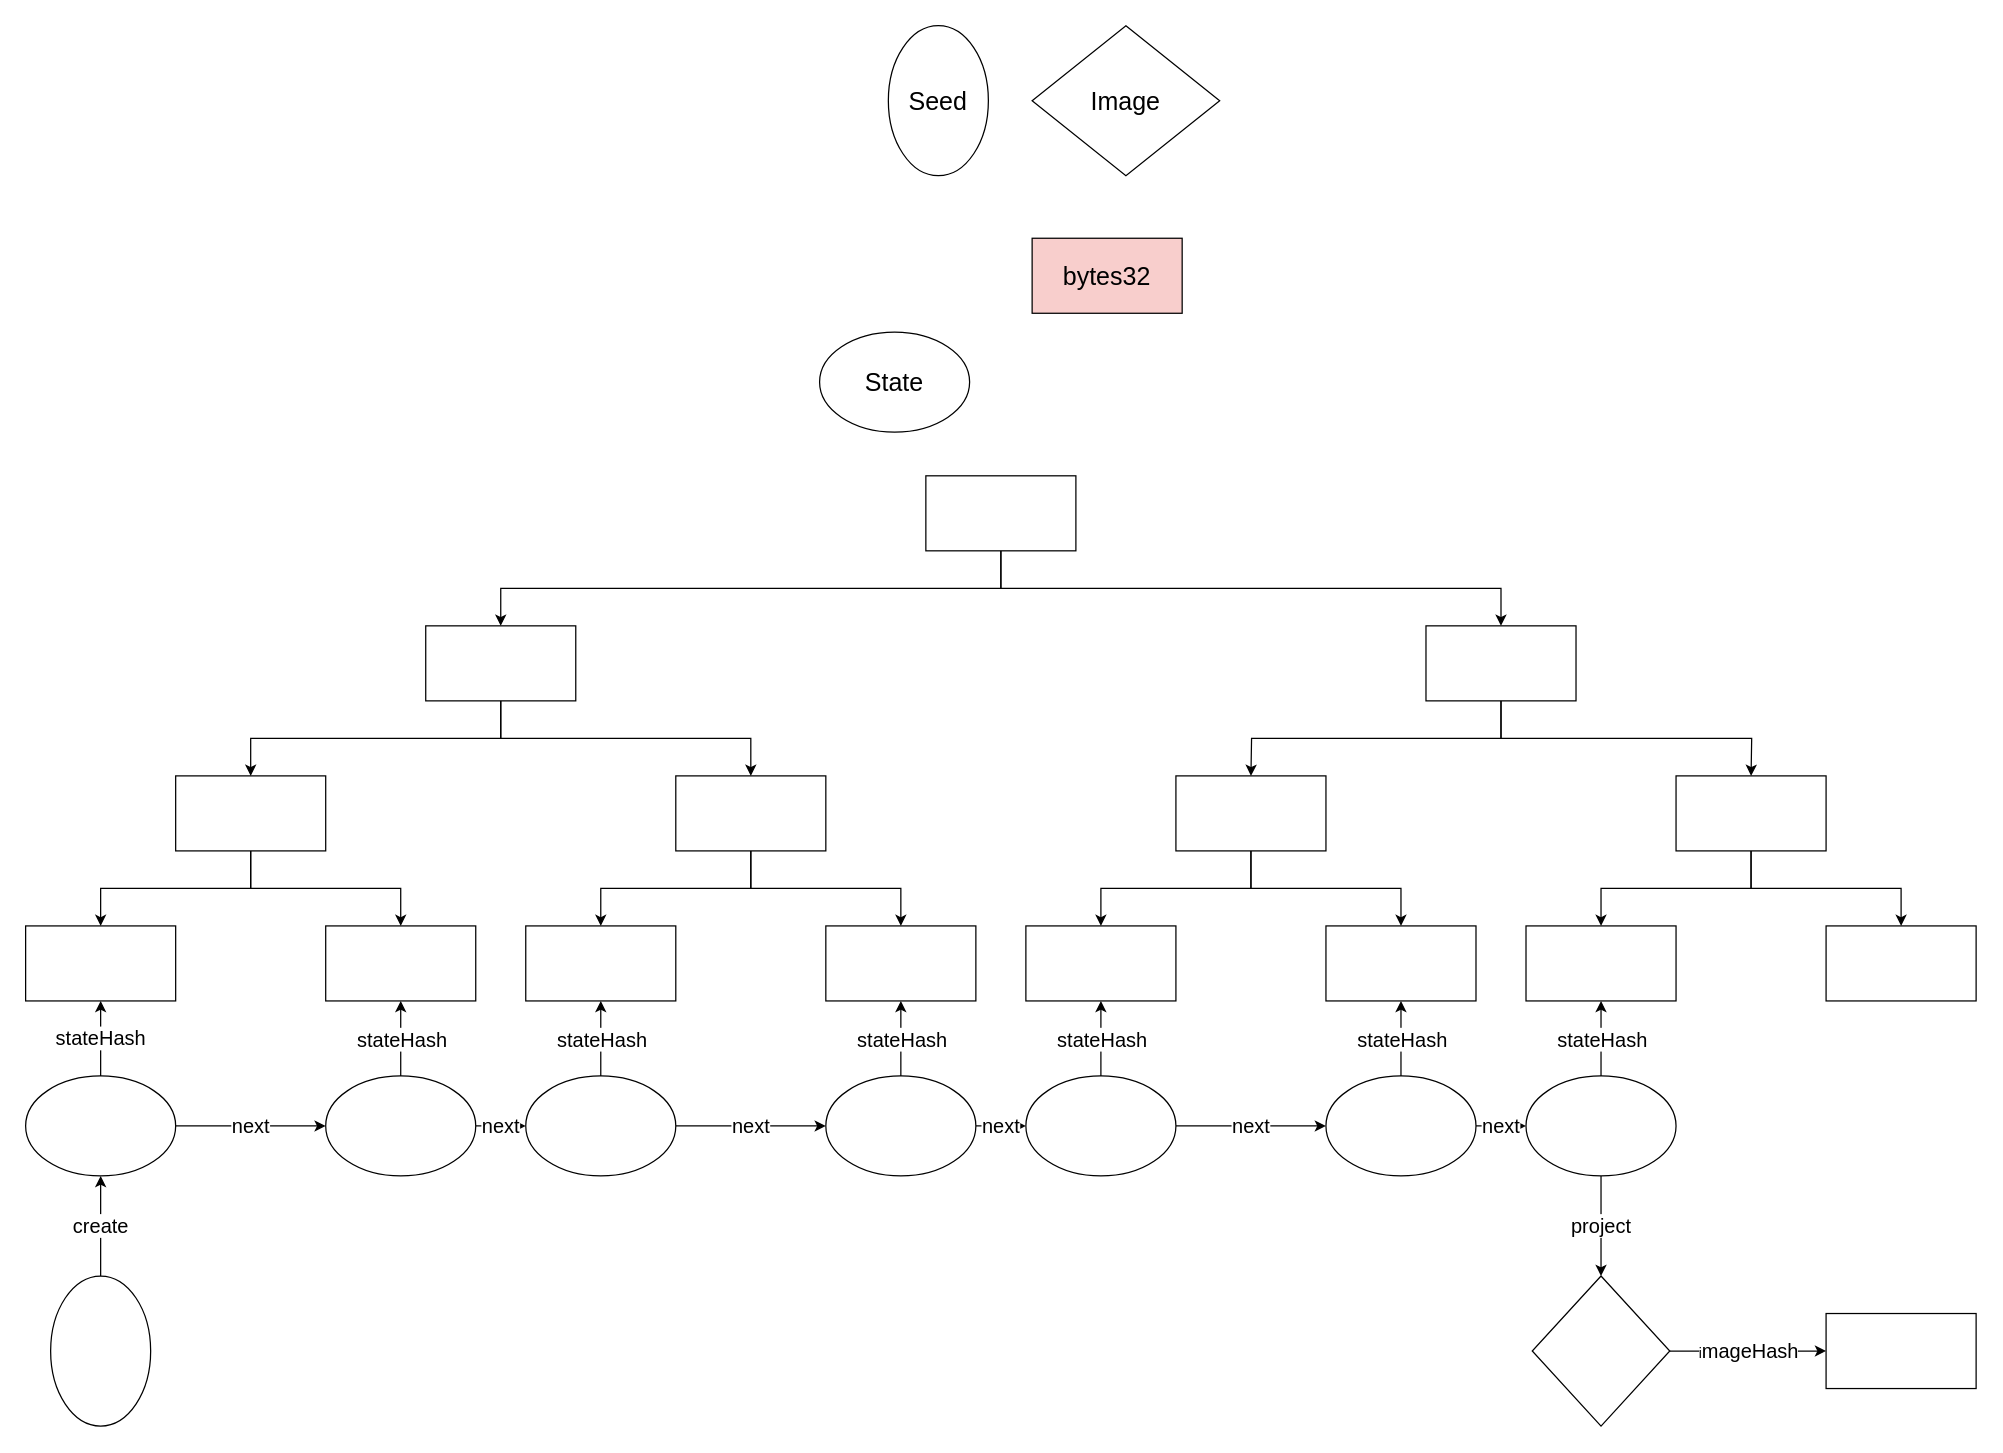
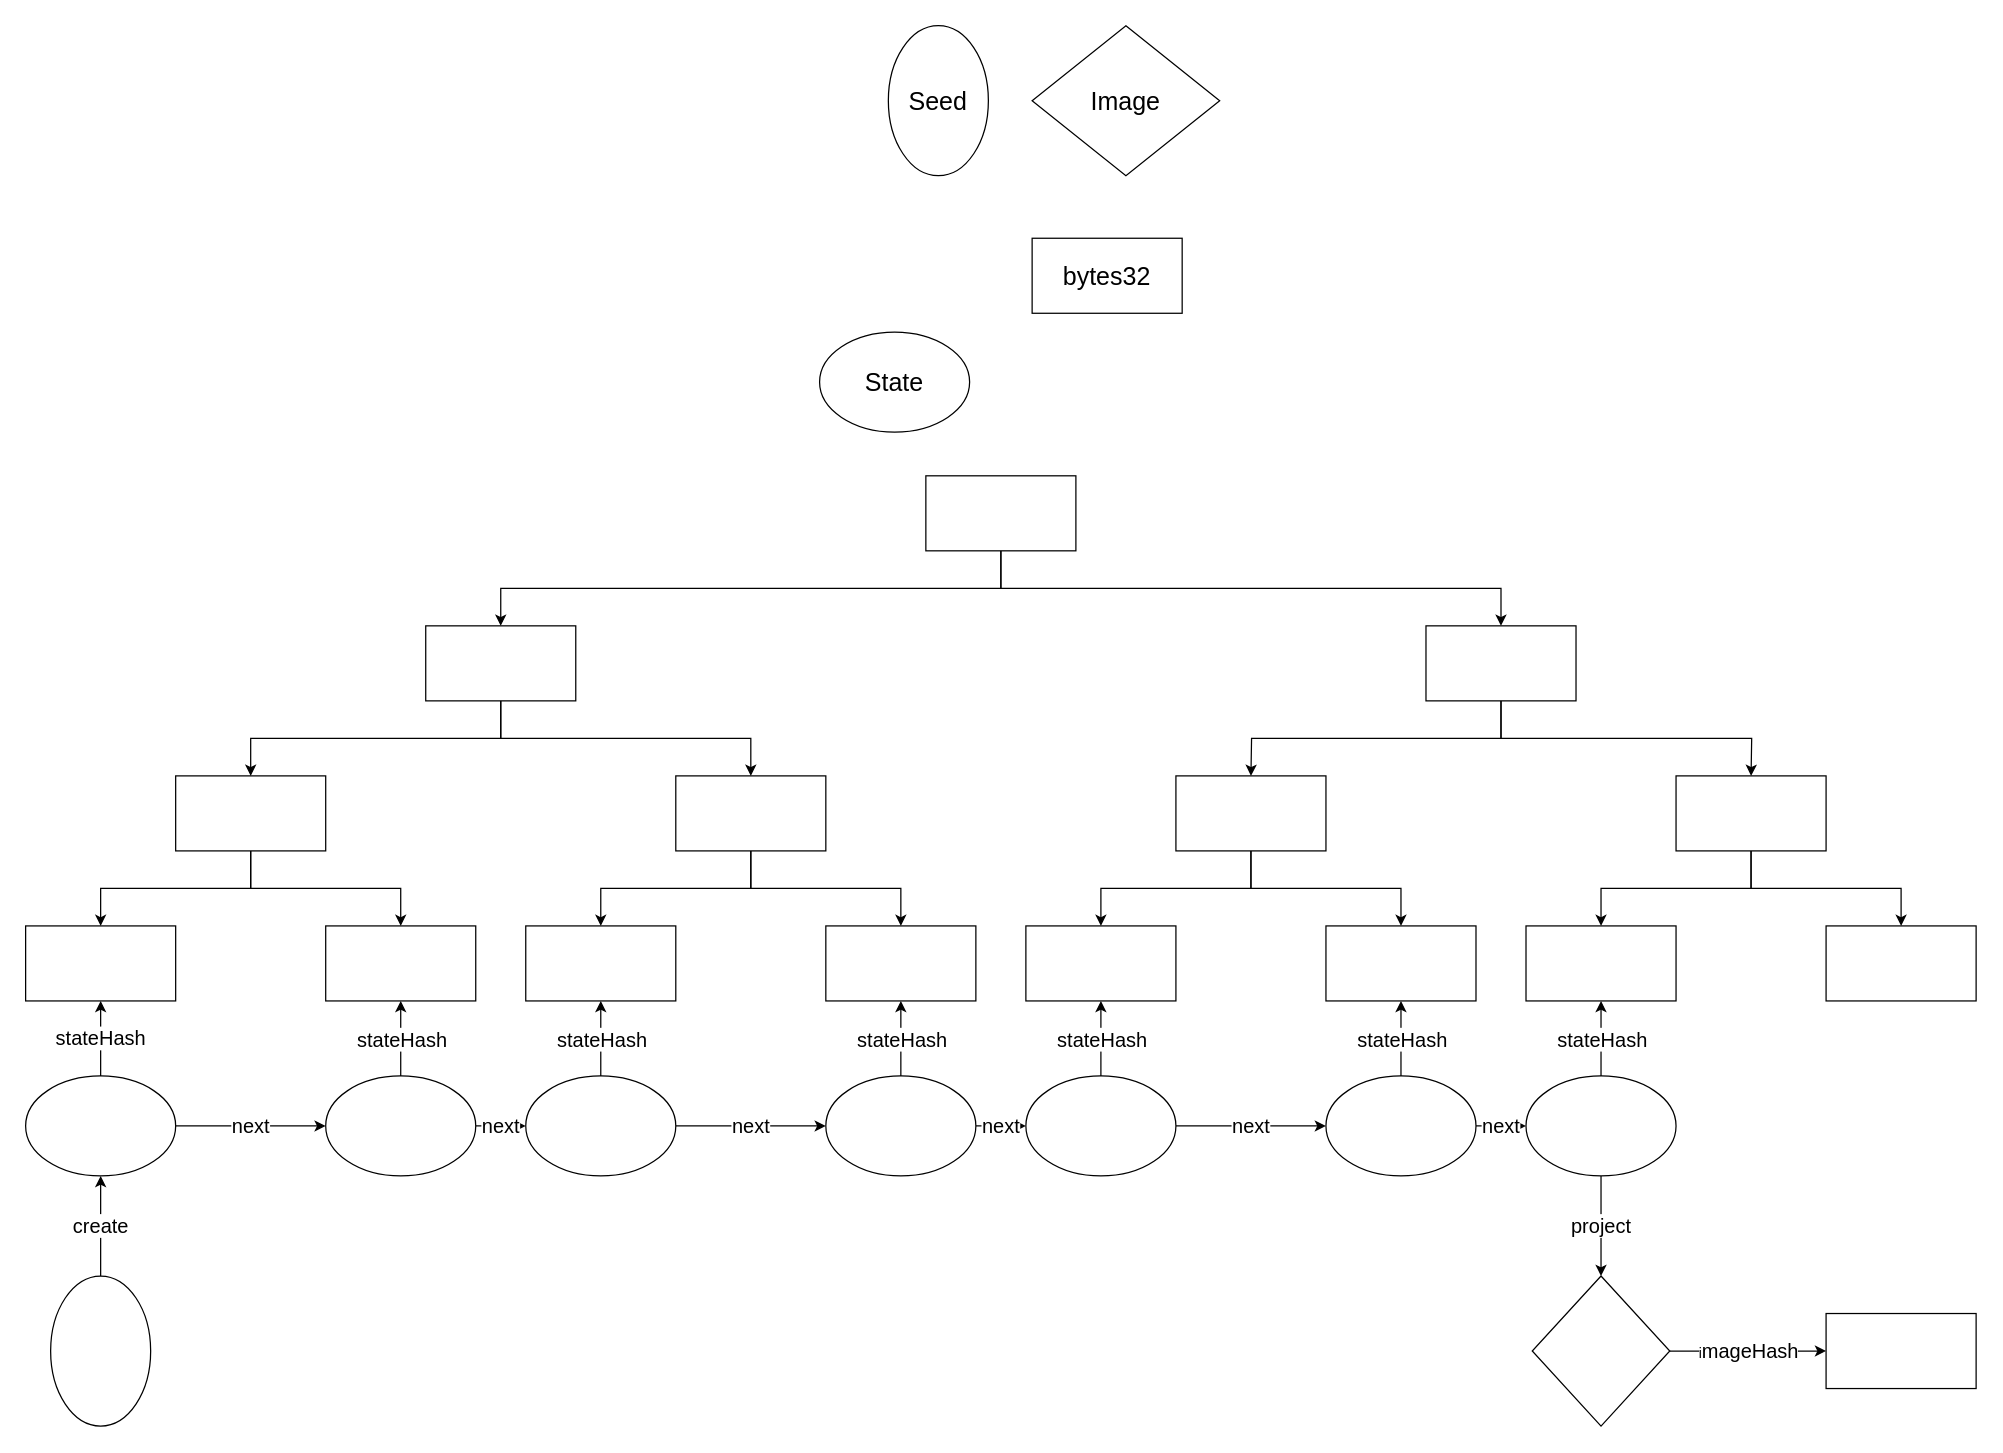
node "bytes32": fillcolor #f8cecc -> #ffffff
